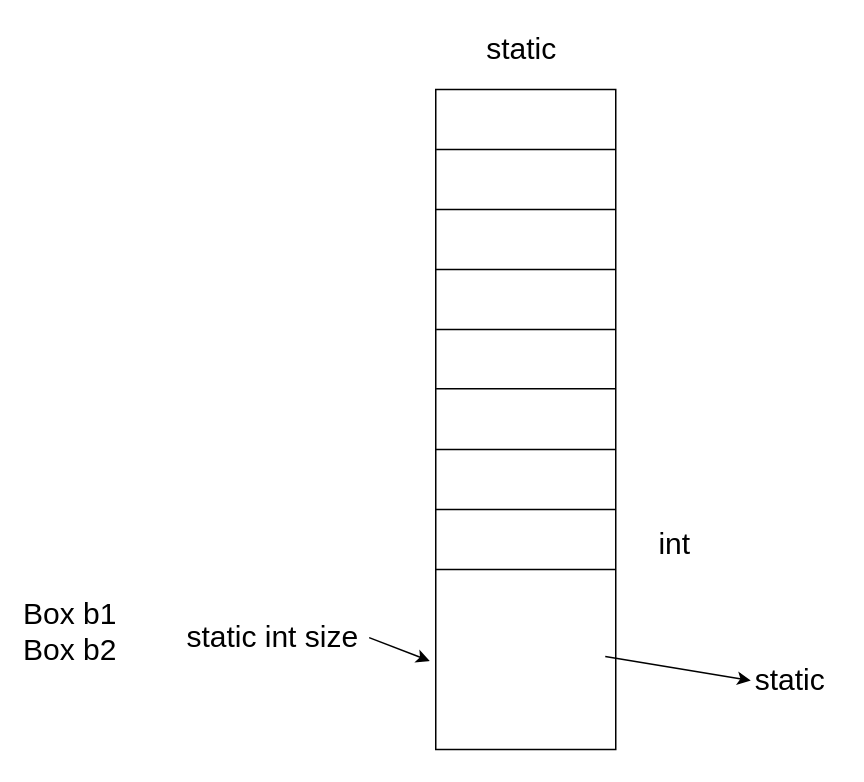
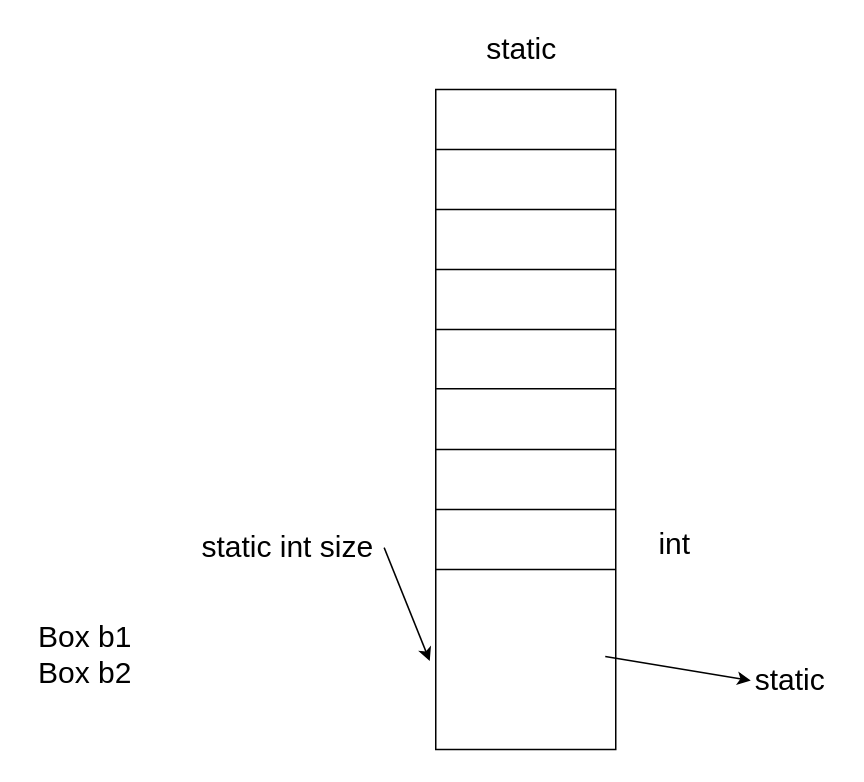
node "Box b1 Box b2": moved (70, 631) -> (85, 653)
node "static int size": moved (272, 635) -> (287, 545)
